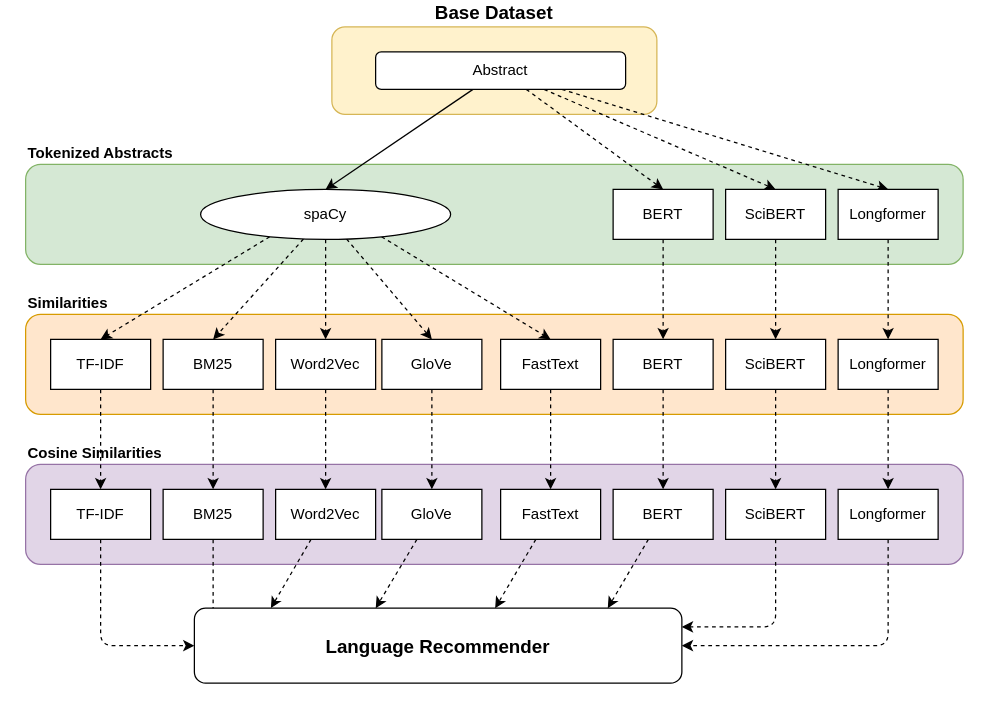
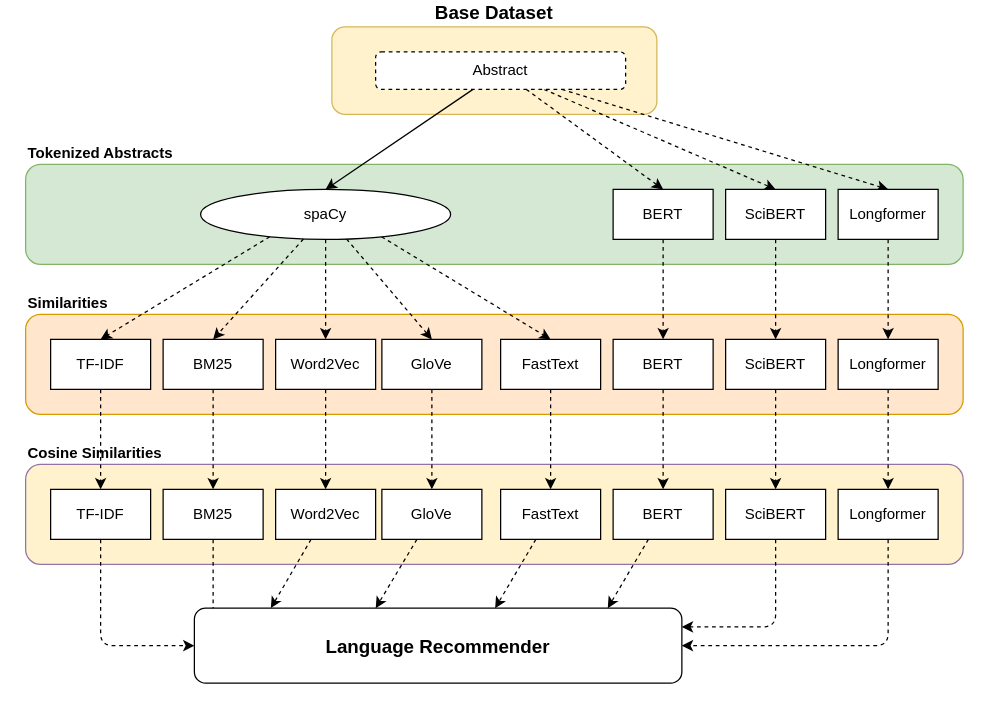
node "Abstract": style solid -> dashed
node "Cosine Similarities": fillcolor #e1d5e7 -> #fff2cc
